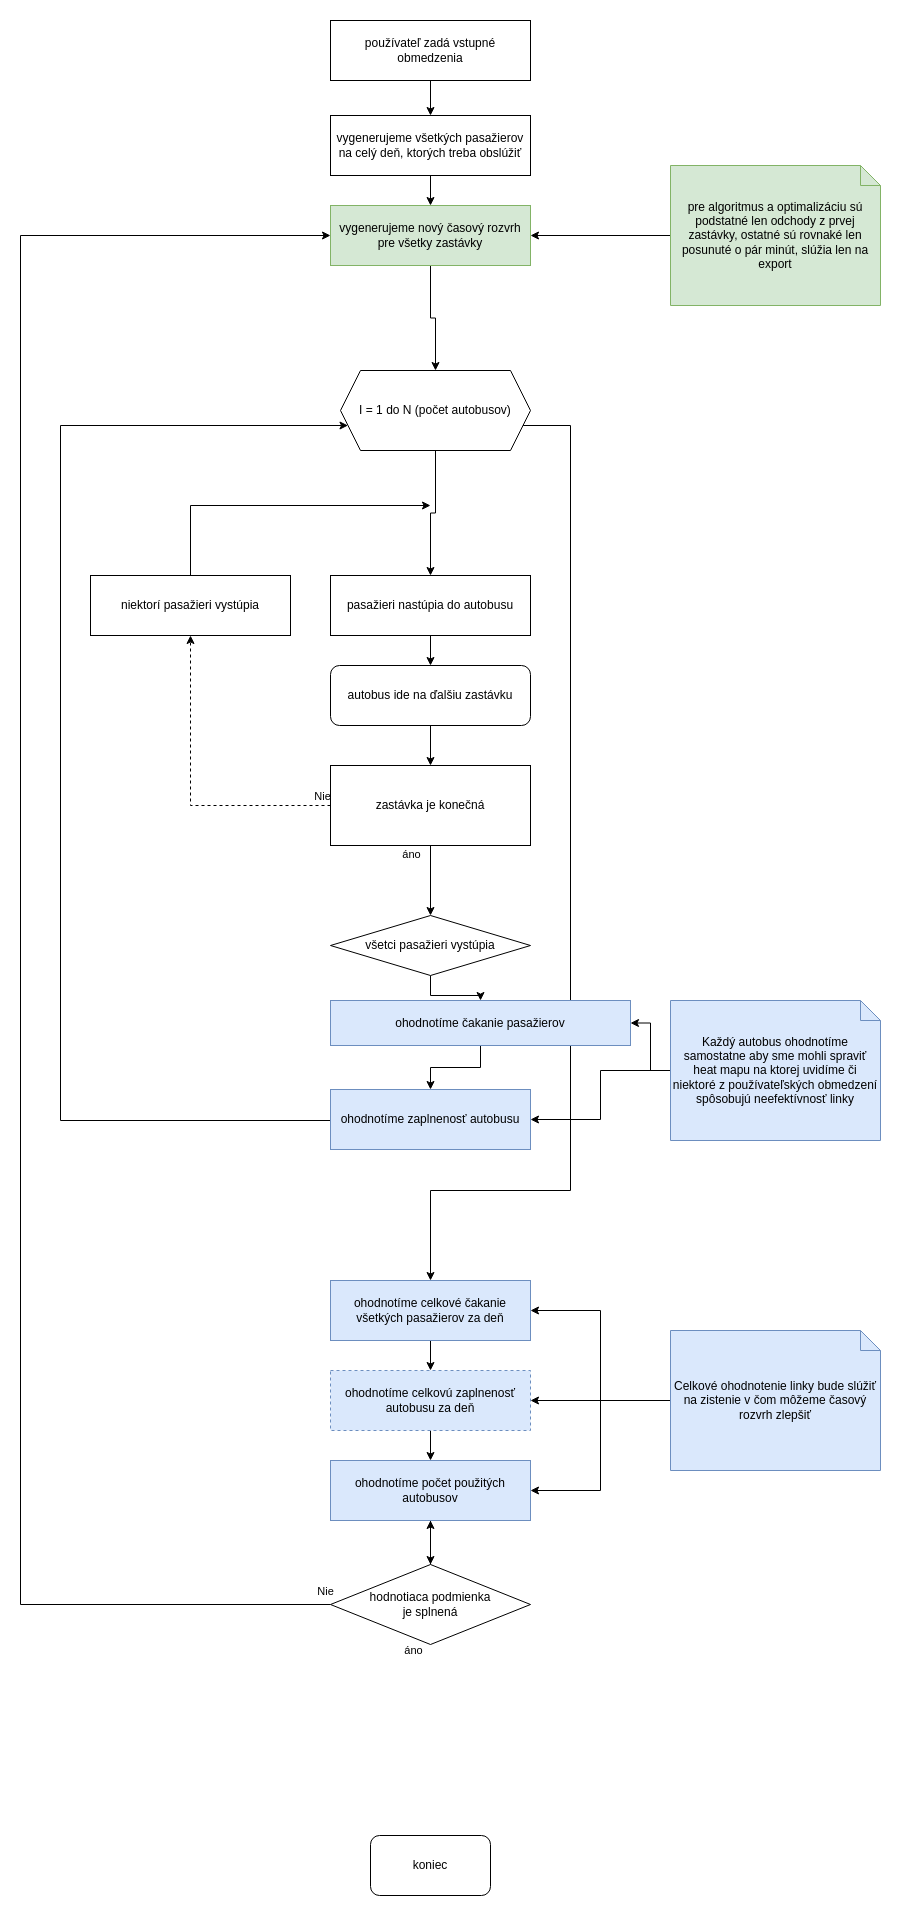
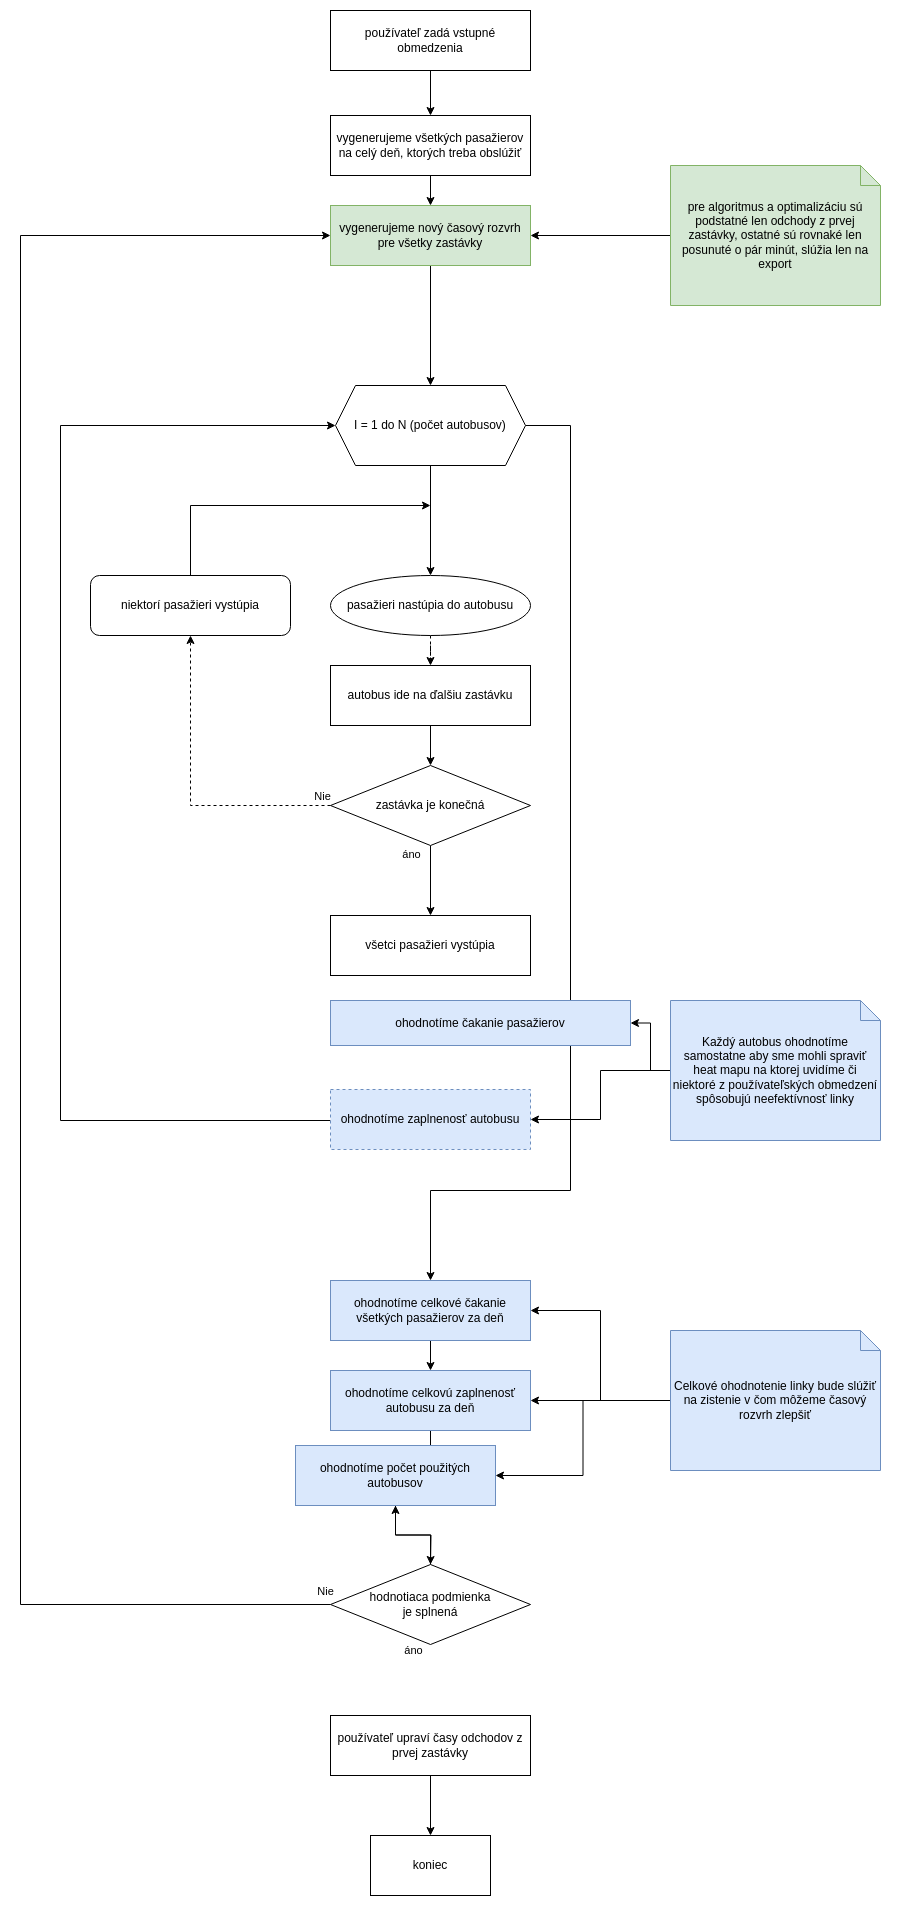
node "používateľ zadá vstupné obmedzenia": moved (431, 51) -> (431, 41)
node "I = 1 do N (počet autobusov)": moved (436, 411) -> (431, 426)
node "niektorí pasažieri vystúpia": shape rectangle -> rounded rectangle
node "pasažieri nastúpia do autobusu": shape rectangle -> ellipse
edge "pasažieri nastúpia do autobusu" -> "autobus ide na ďalšiu zastávku": style solid -> dashed
node "autobus ide na ďalšiu zastávku": shape rounded rectangle -> rectangle
node "zastávka je konečná": shape rectangle -> diamond
node "všetci pasažieri vystúpia": shape diamond -> rectangle
edge "všetci pasažieri vystúpia" -> "ohodnotíme čakanie pasažierov": removed
edge "ohodnotíme čakanie pasažierov" -> "ohodnotíme zaplnenosť autobusu": removed
node "ohodnotíme zaplnenosť autobusu": style solid -> dashed
node "ohodnotíme celkovú zaplnenosť autobusu za deň": style dashed -> solid
node "ohodnotíme počet použitých autobusov": moved (431, 1491) -> (396, 1476)
node "používateľ upraví časy odchodov z prvej zastávky": added
edge "používateľ upraví časy odchodov z prvej zastávky" -> "koniec": added
node "koniec": shape rounded rectangle -> rectangle
